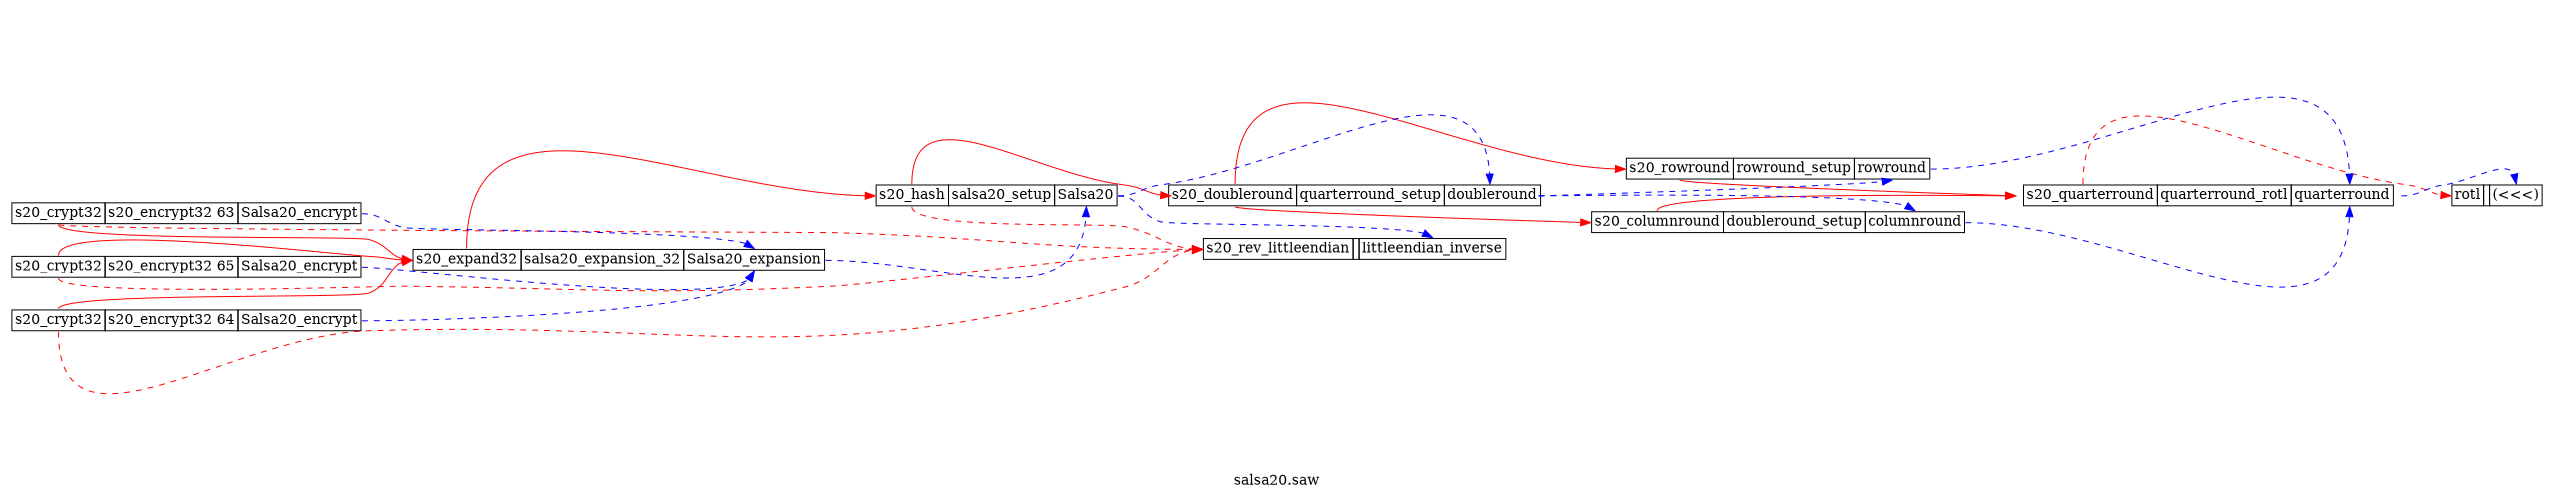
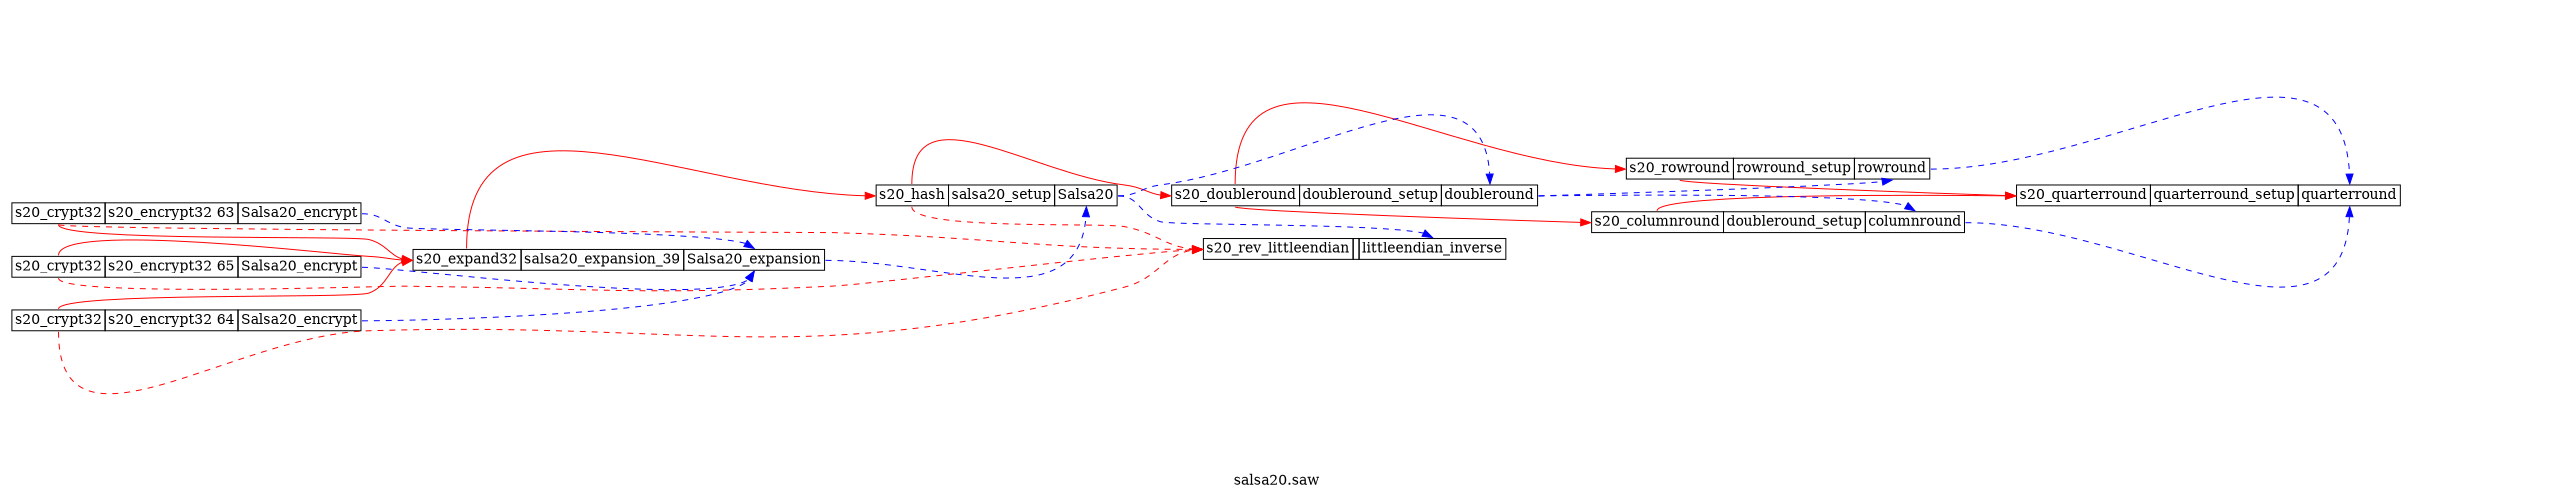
node "s20_doubleround": text "quarterround_setup" -> "doubleround_setup"
node "s20_quarterround": text "quarterround_rotl" -> "quarterround_setup"
node "rotl": removed
node "s20_expand32": text "salsa20_expansion_32" -> "salsa20_expansion_39"
